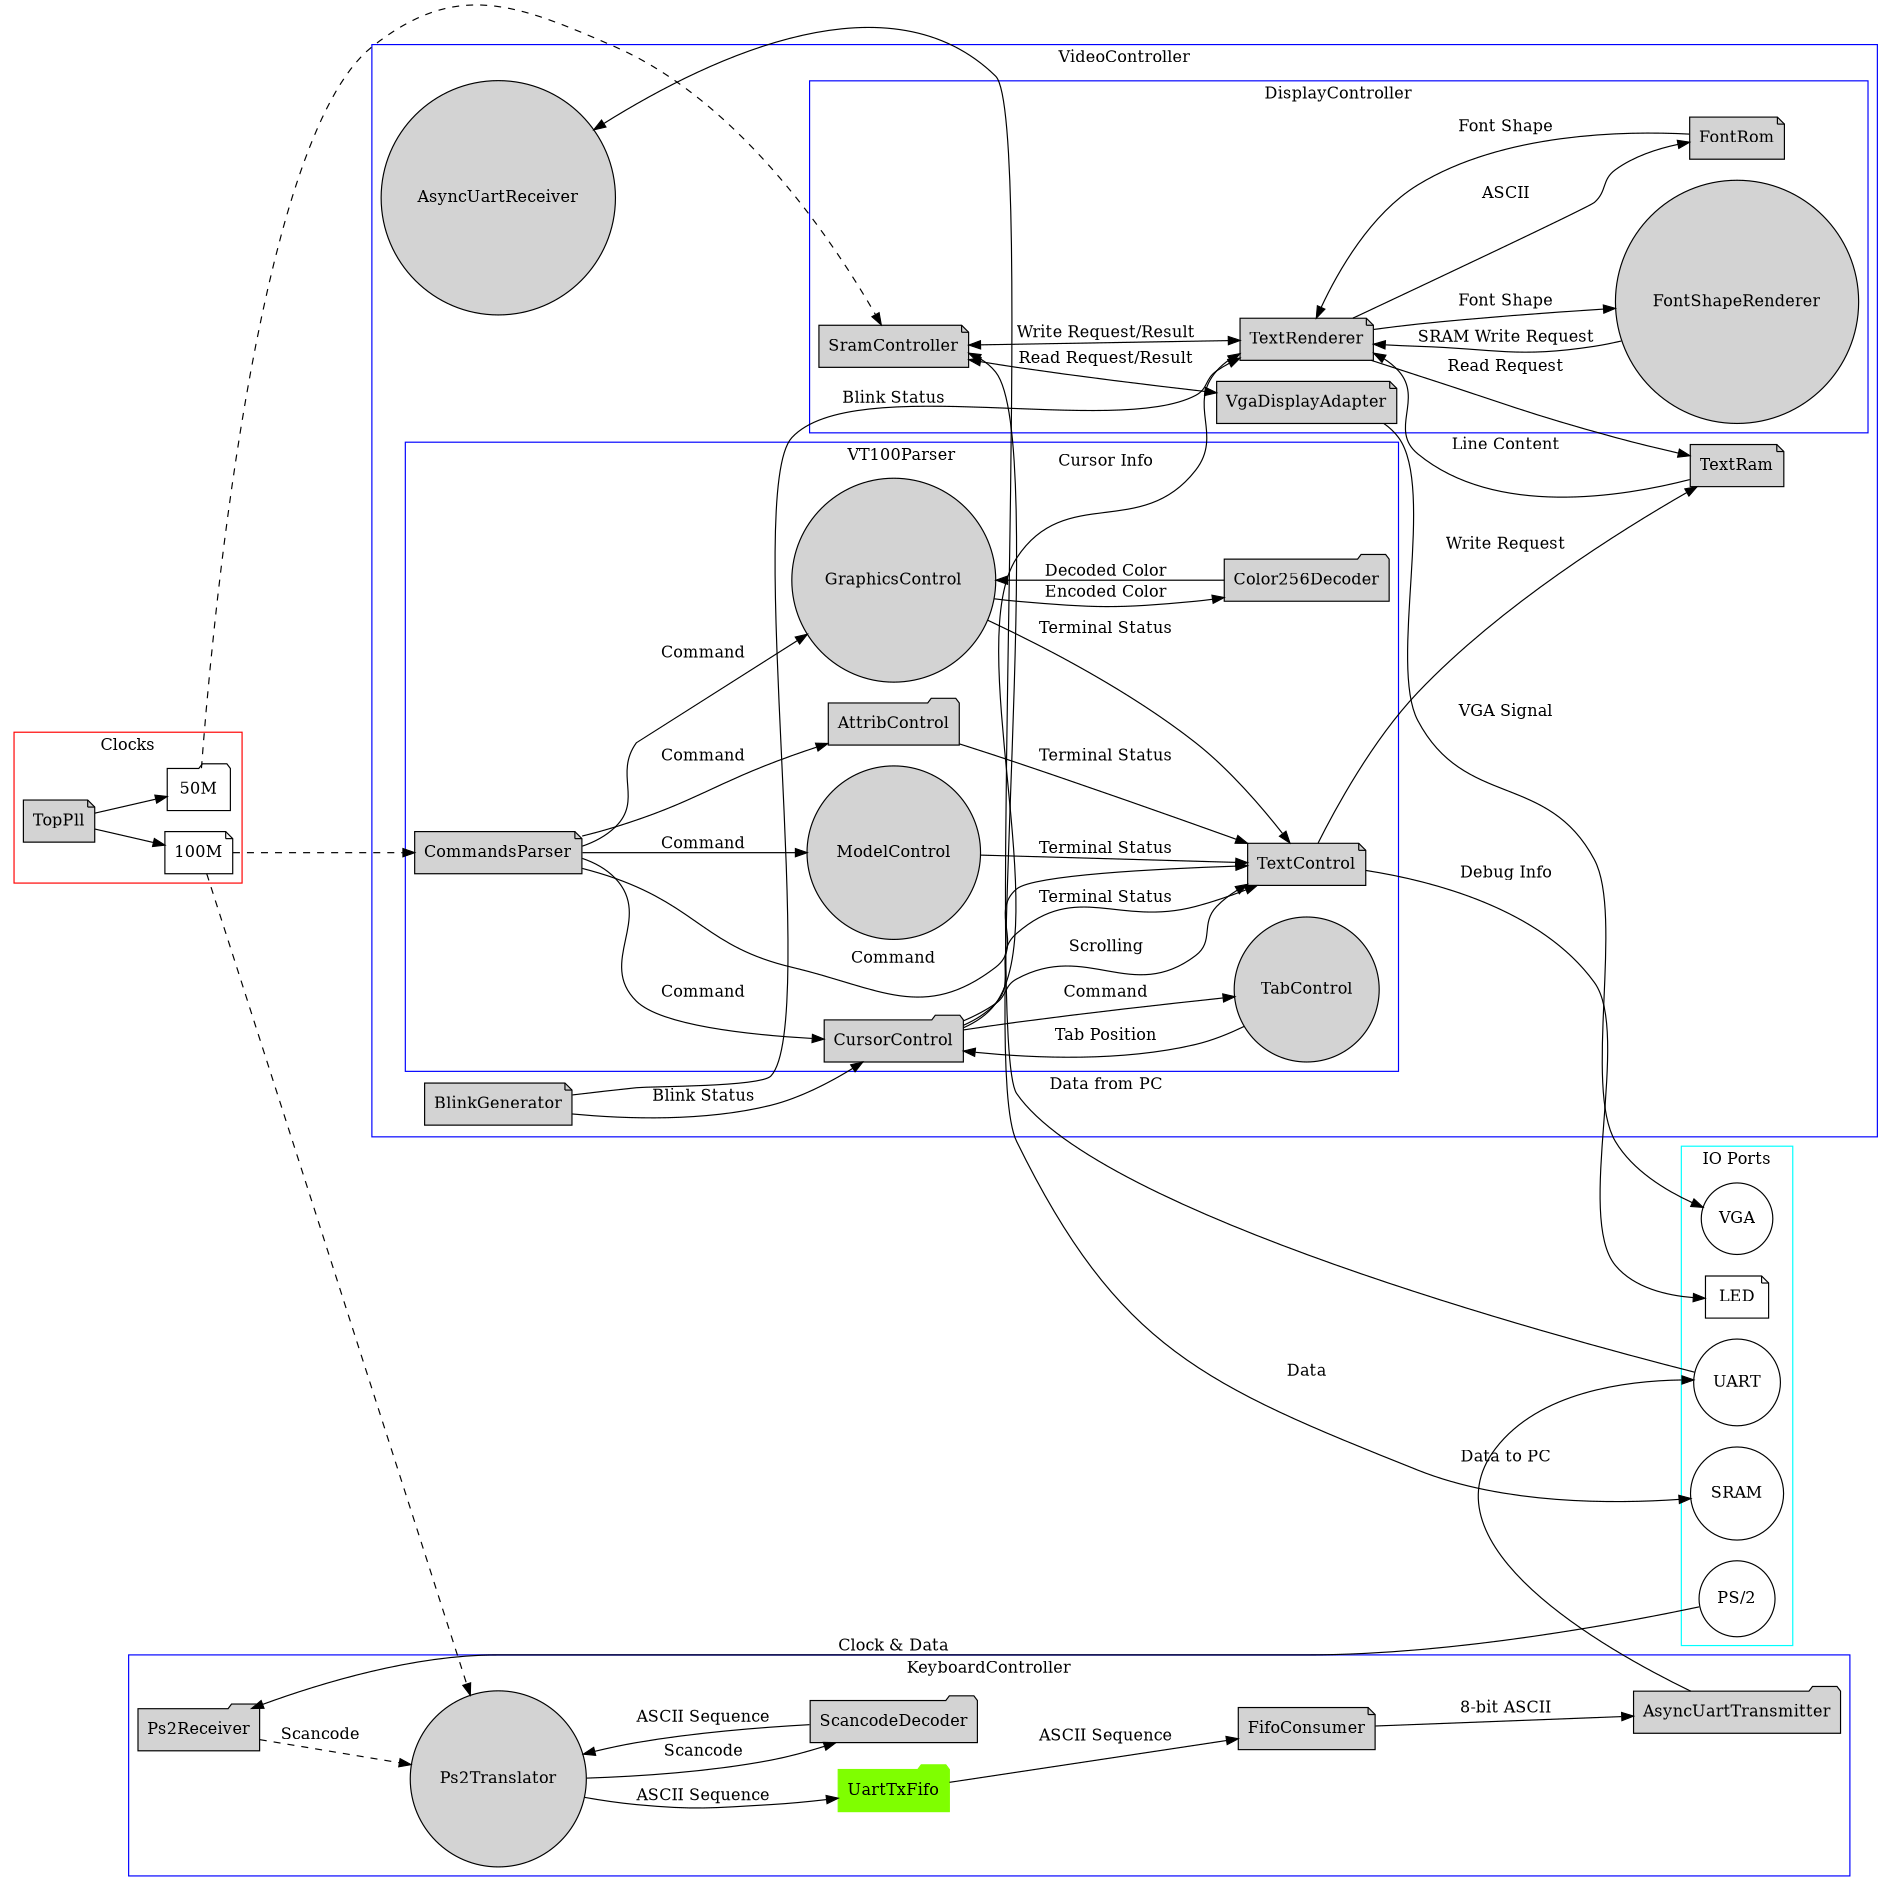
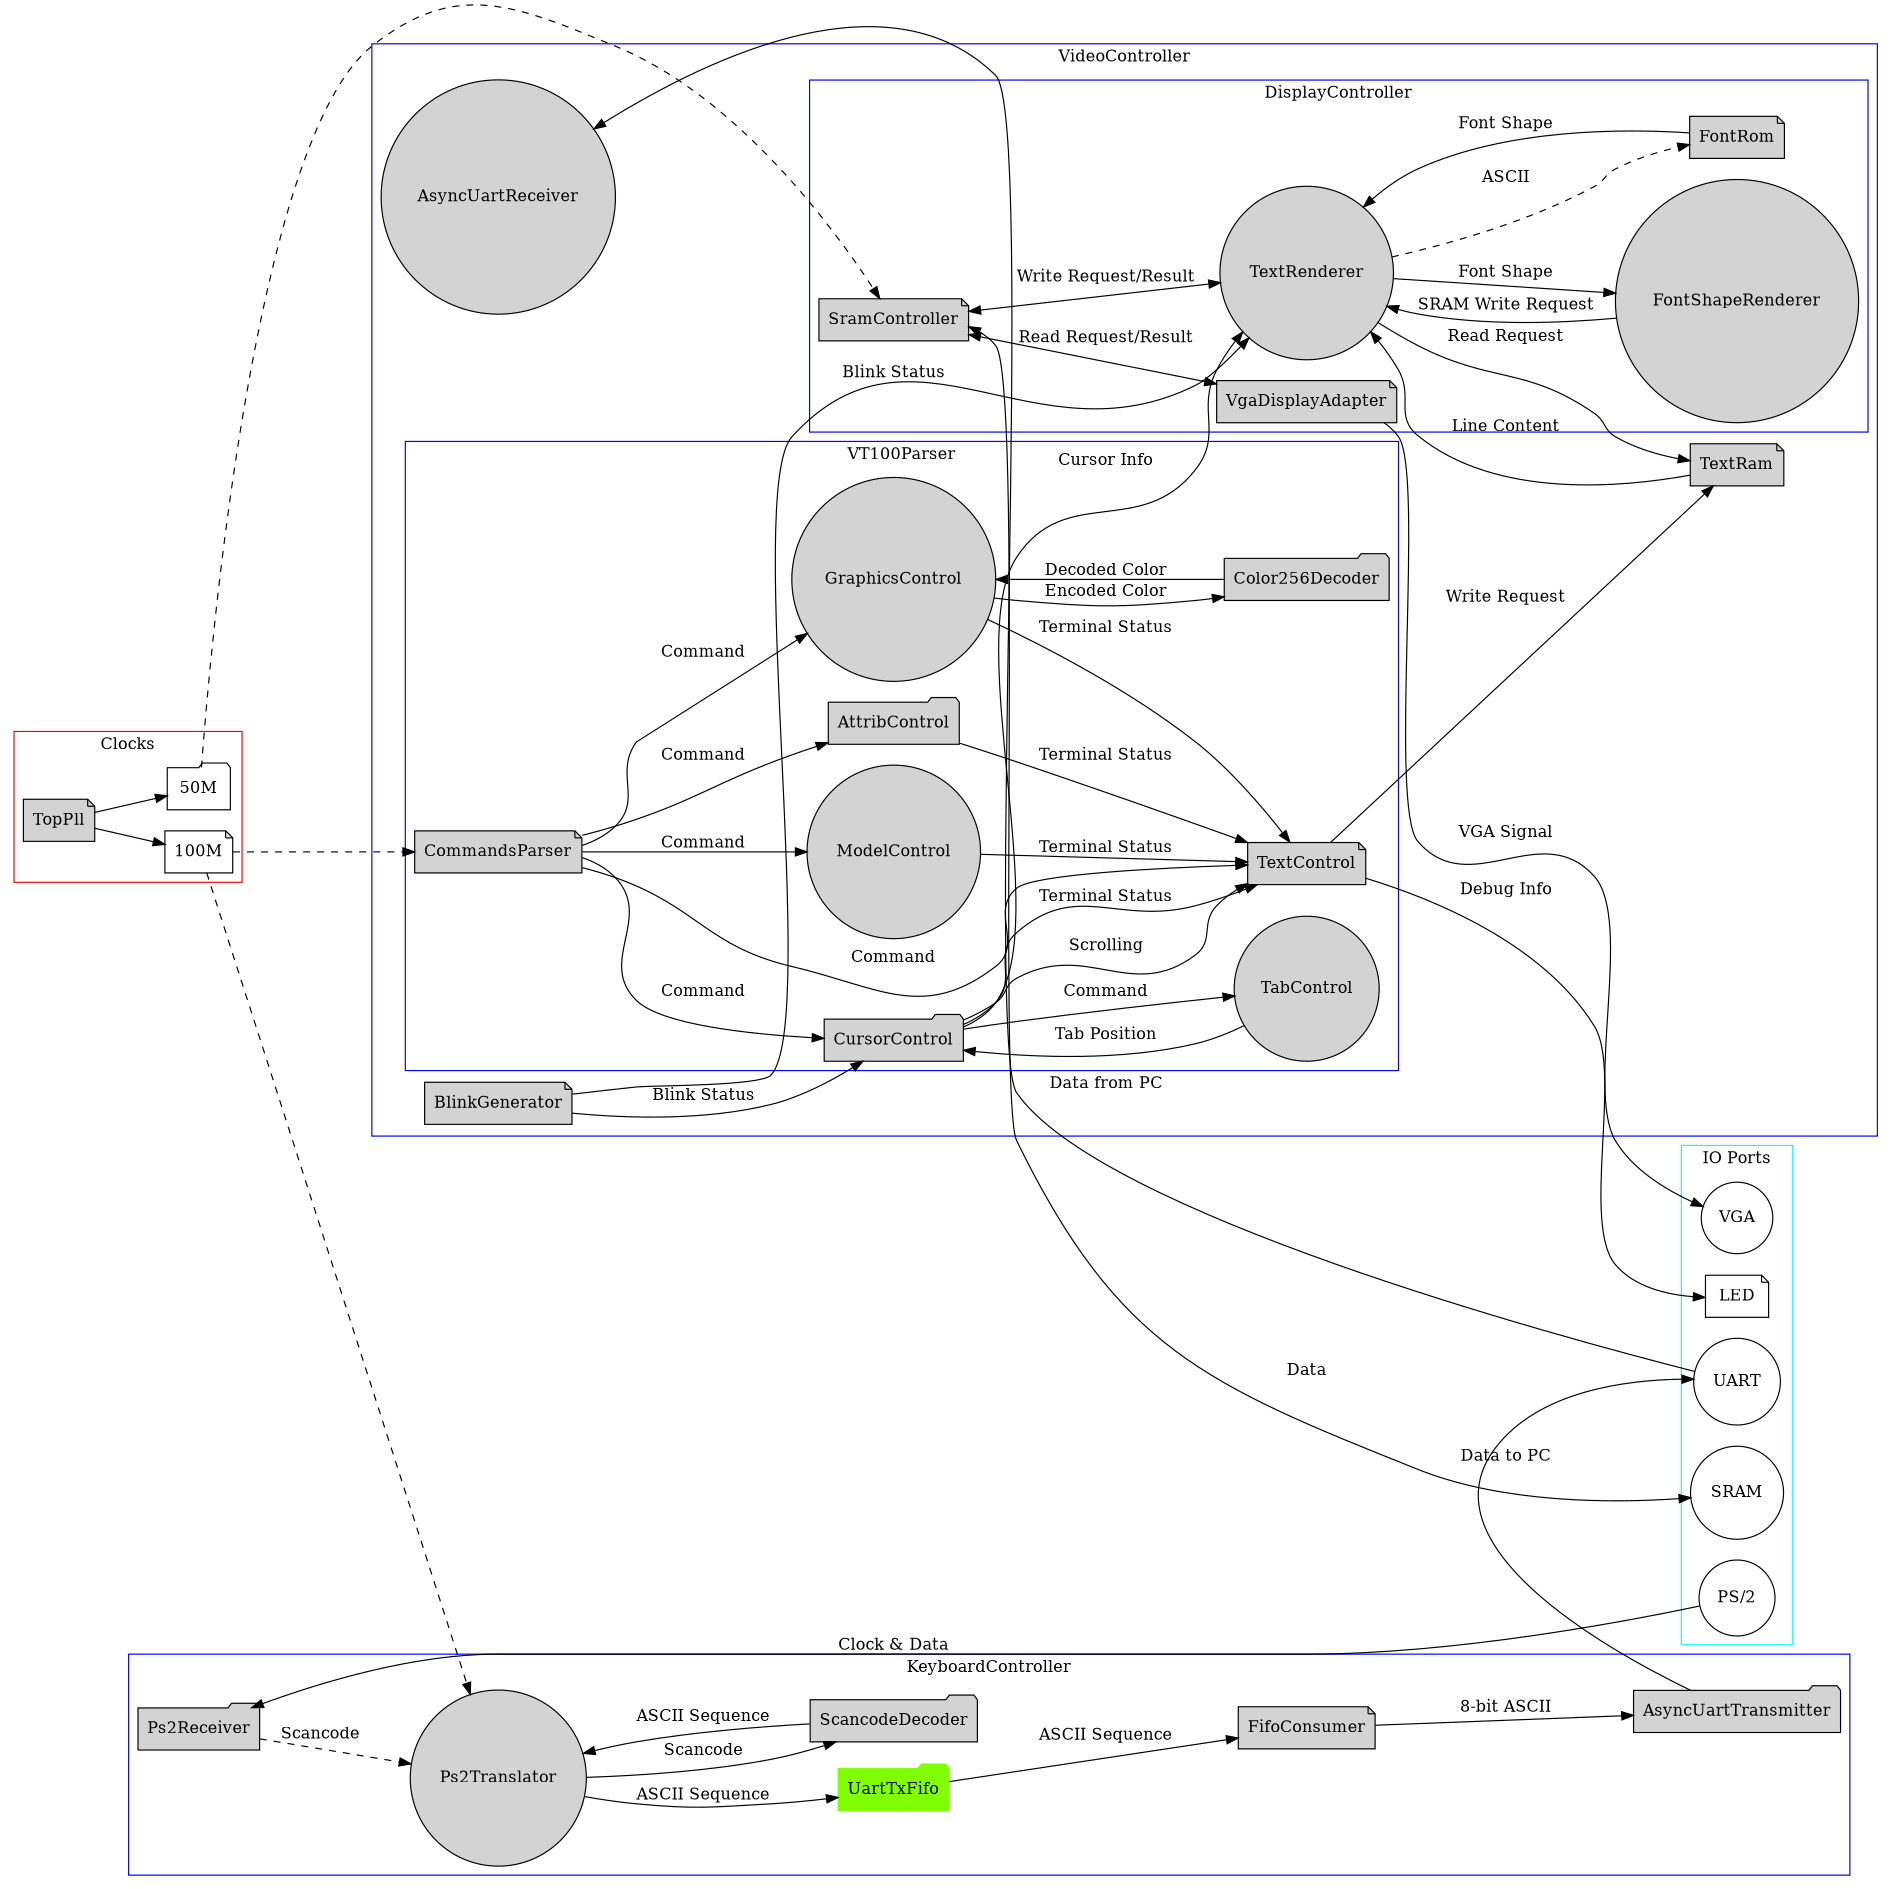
edge "TextRenderer" -> "FontRom": style solid -> dashed
node "TextRenderer": shape note -> circle
